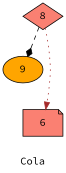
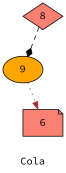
edge "8" -> "6": now "9" -> "6"
